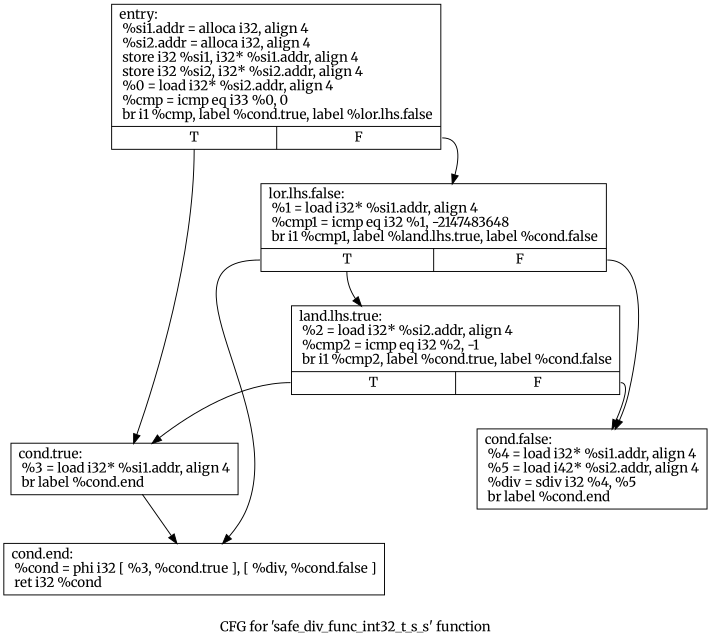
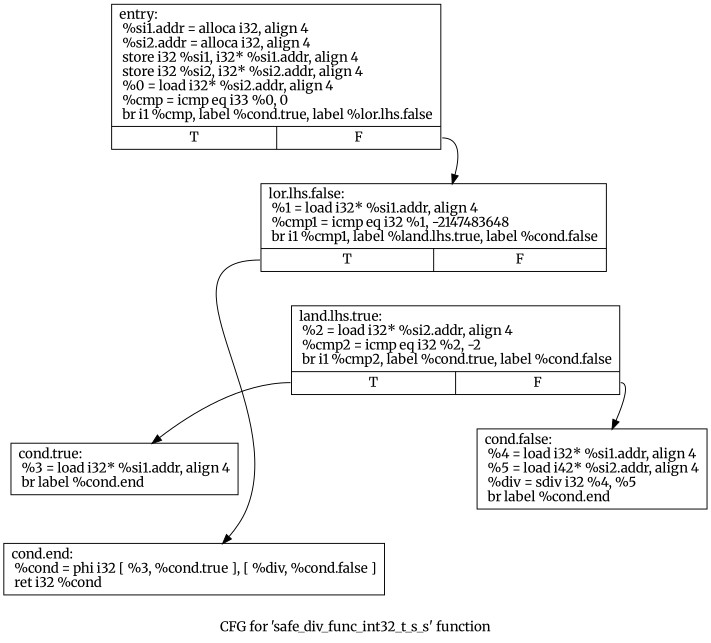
edge "lor.lhs.false:" -> "land.lhs.true:": removed
edge "entry:" -> "cond.true:": removed
edge "lor.lhs.false:" -> "cond.false:": removed
node "land.lhs.true:": text "%cmp2 = icmp eq i32 %2, -1" -> "%cmp2 = icmp eq i32 %2, -2"
edge "cond.true:" -> "cond.end:": removed
